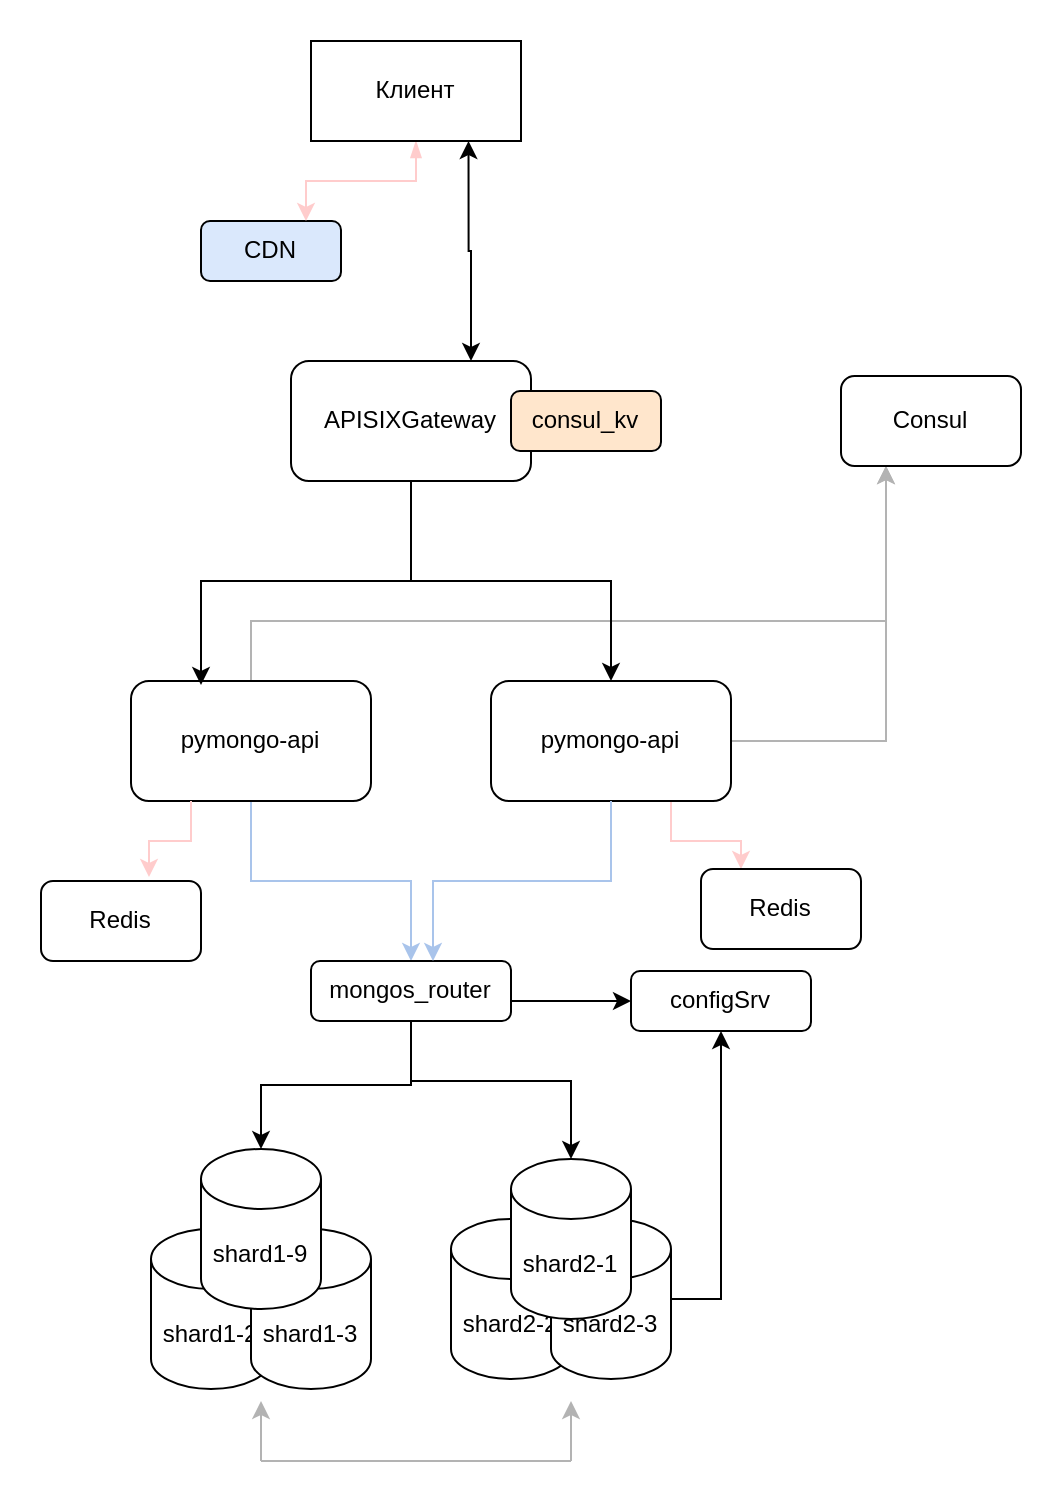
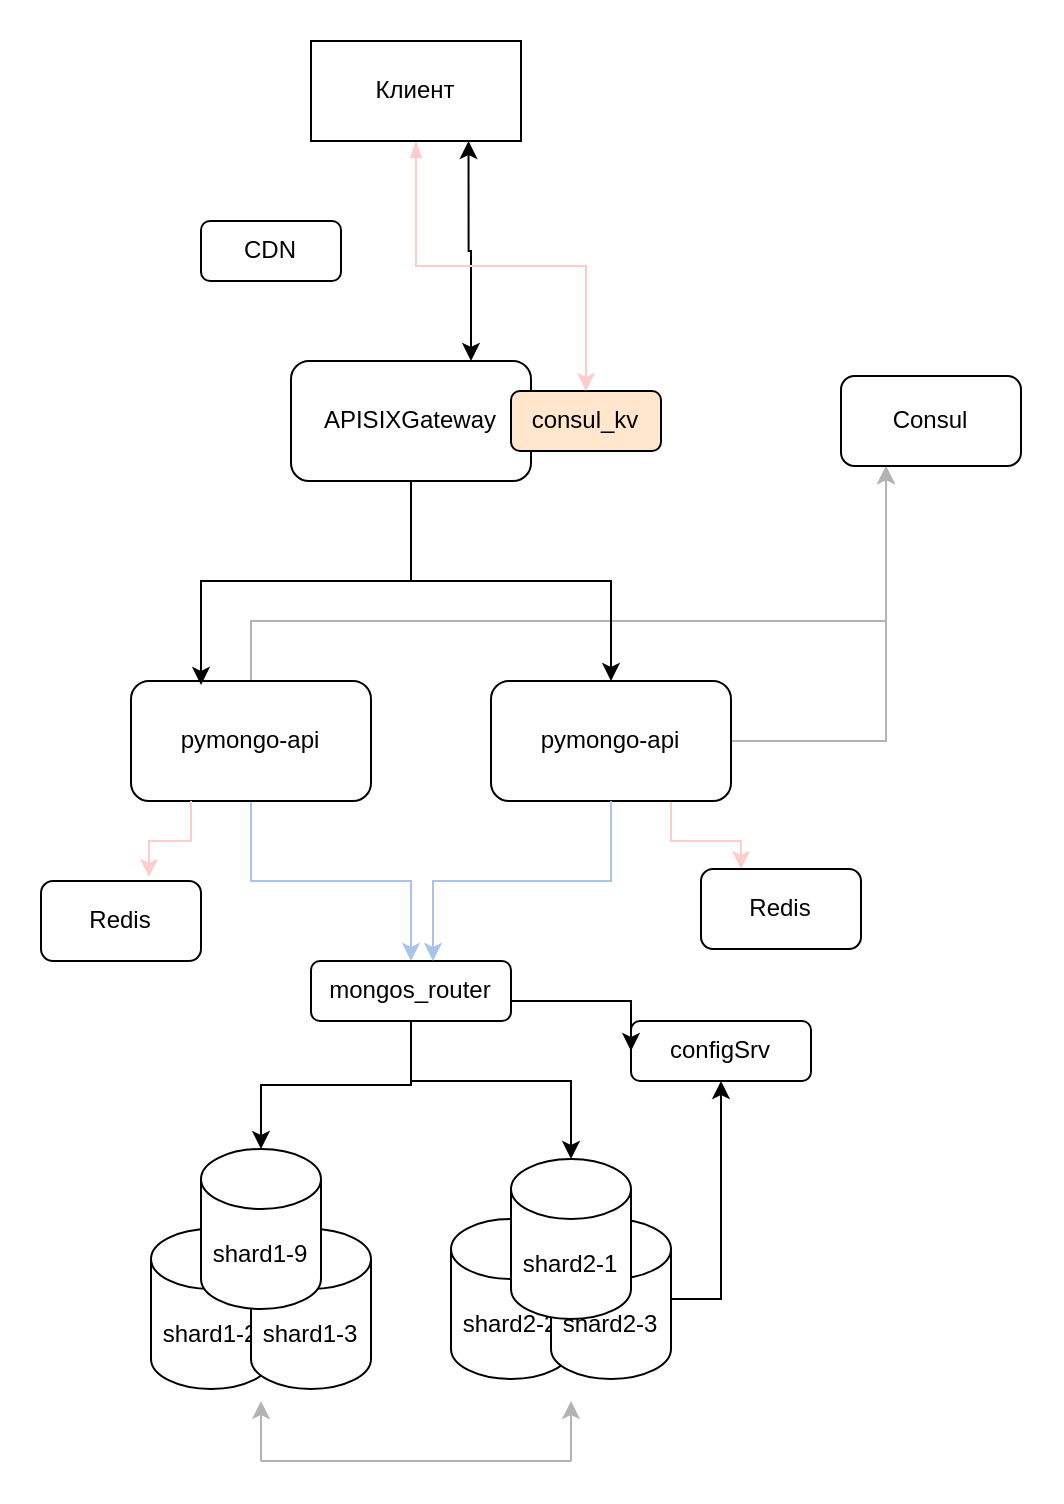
edge "Клиент" -- "CDN": now "Клиент" -- "consul_kv"
node "CDN": fillcolor #dae8fc -> #ffffff
node "configSrv": moved (721, 1001) -> (721, 1051)
